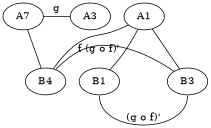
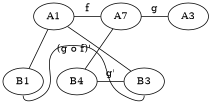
edge "A1" -- "B4": now "A1" -- "A7"
edge "B4" -- "B3": label "(g o f)'" -> "g'"
